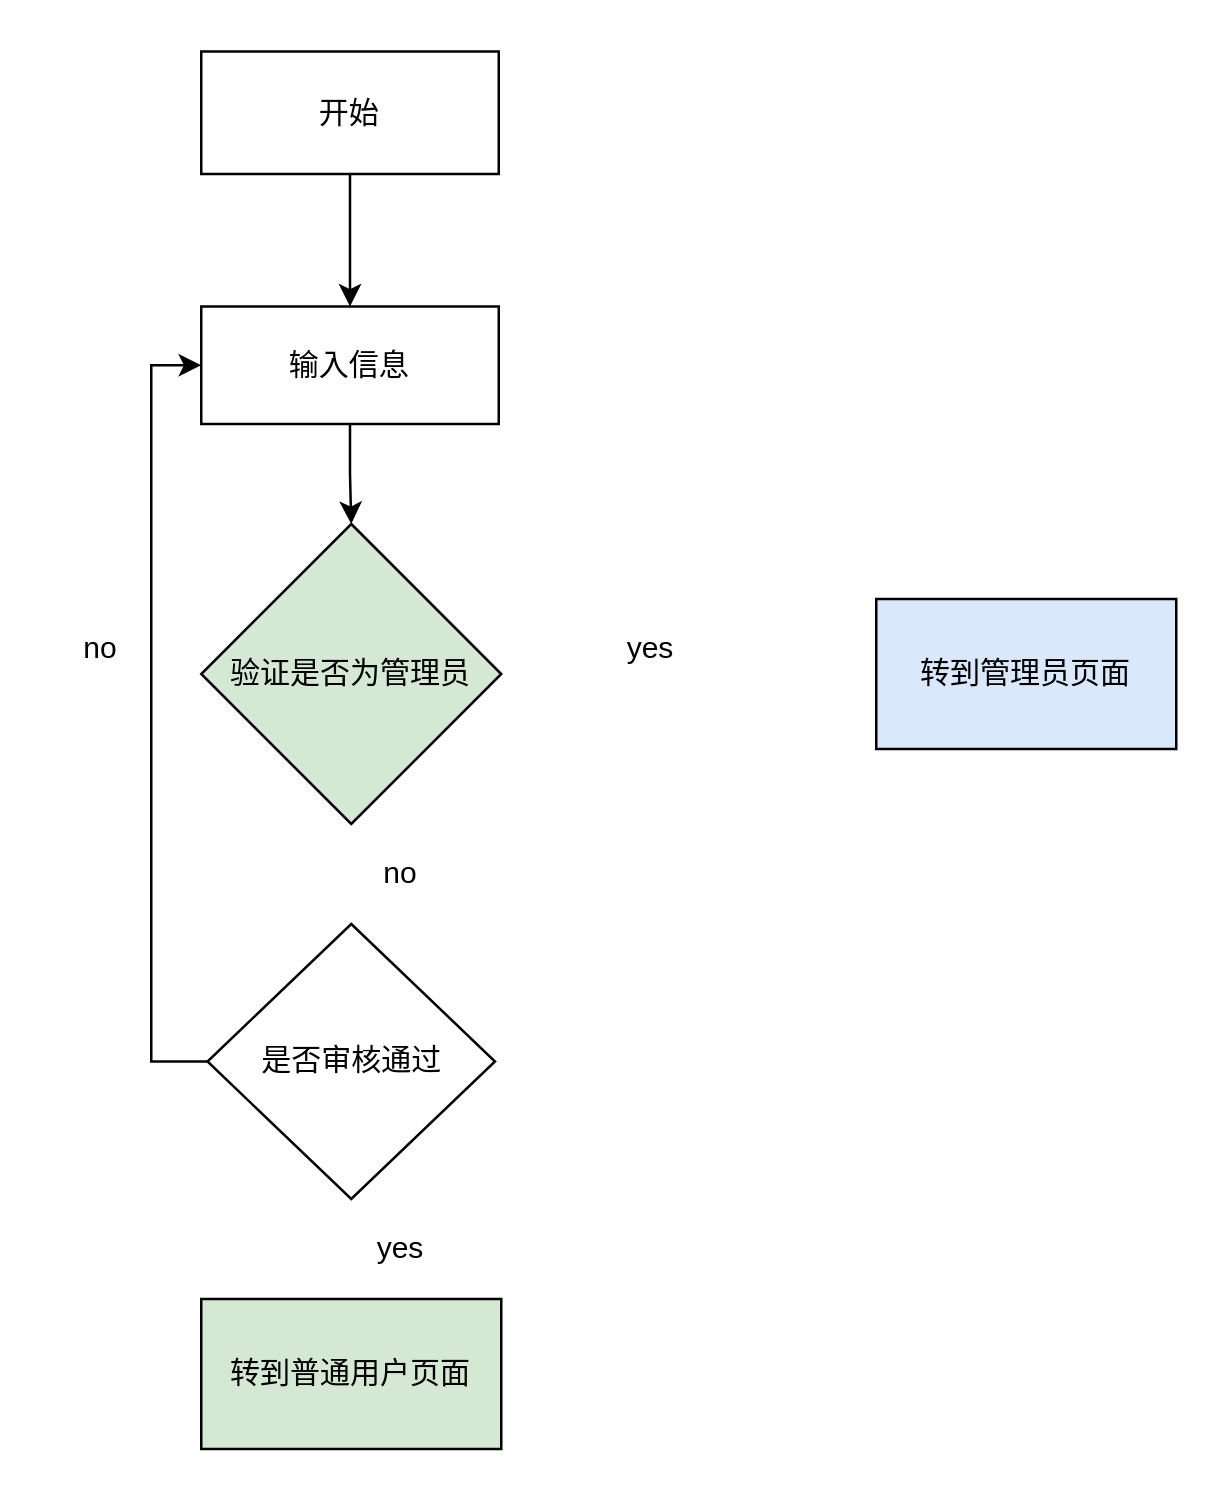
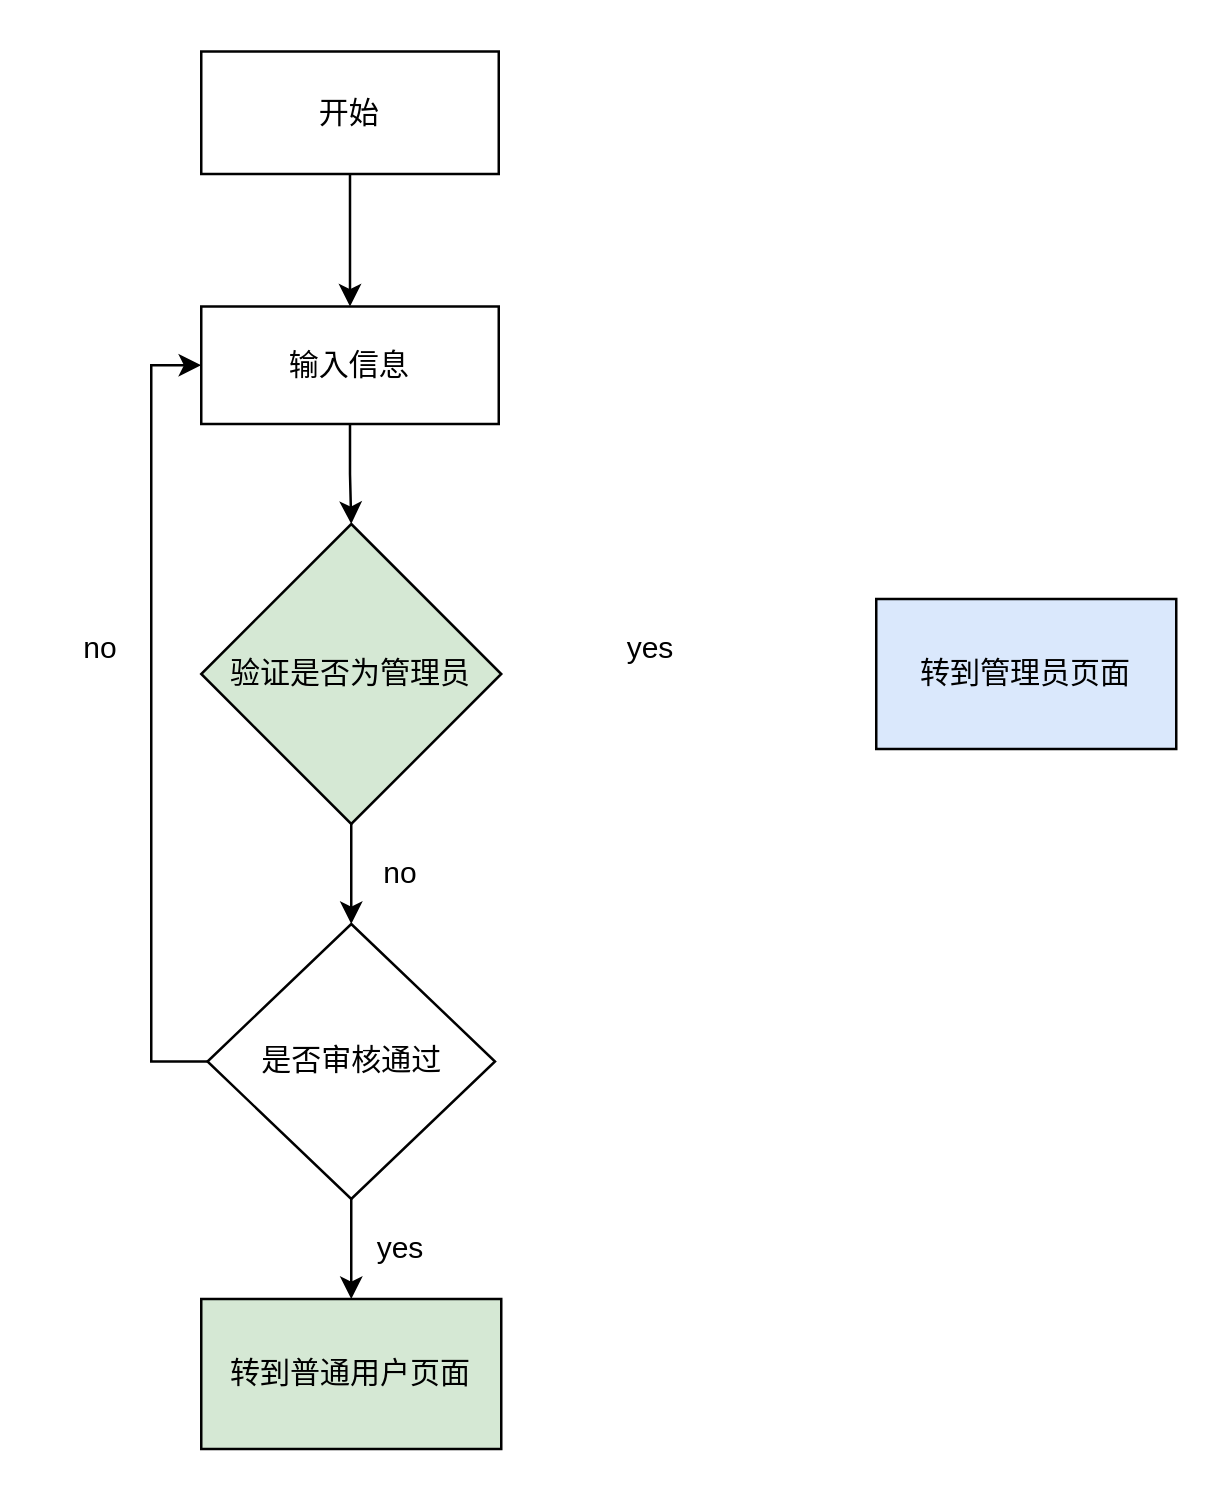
edge "验证是否为管理员" -> "是否审核通过": added
edge "是否审核通过" -> "转到普通用户页面": added
